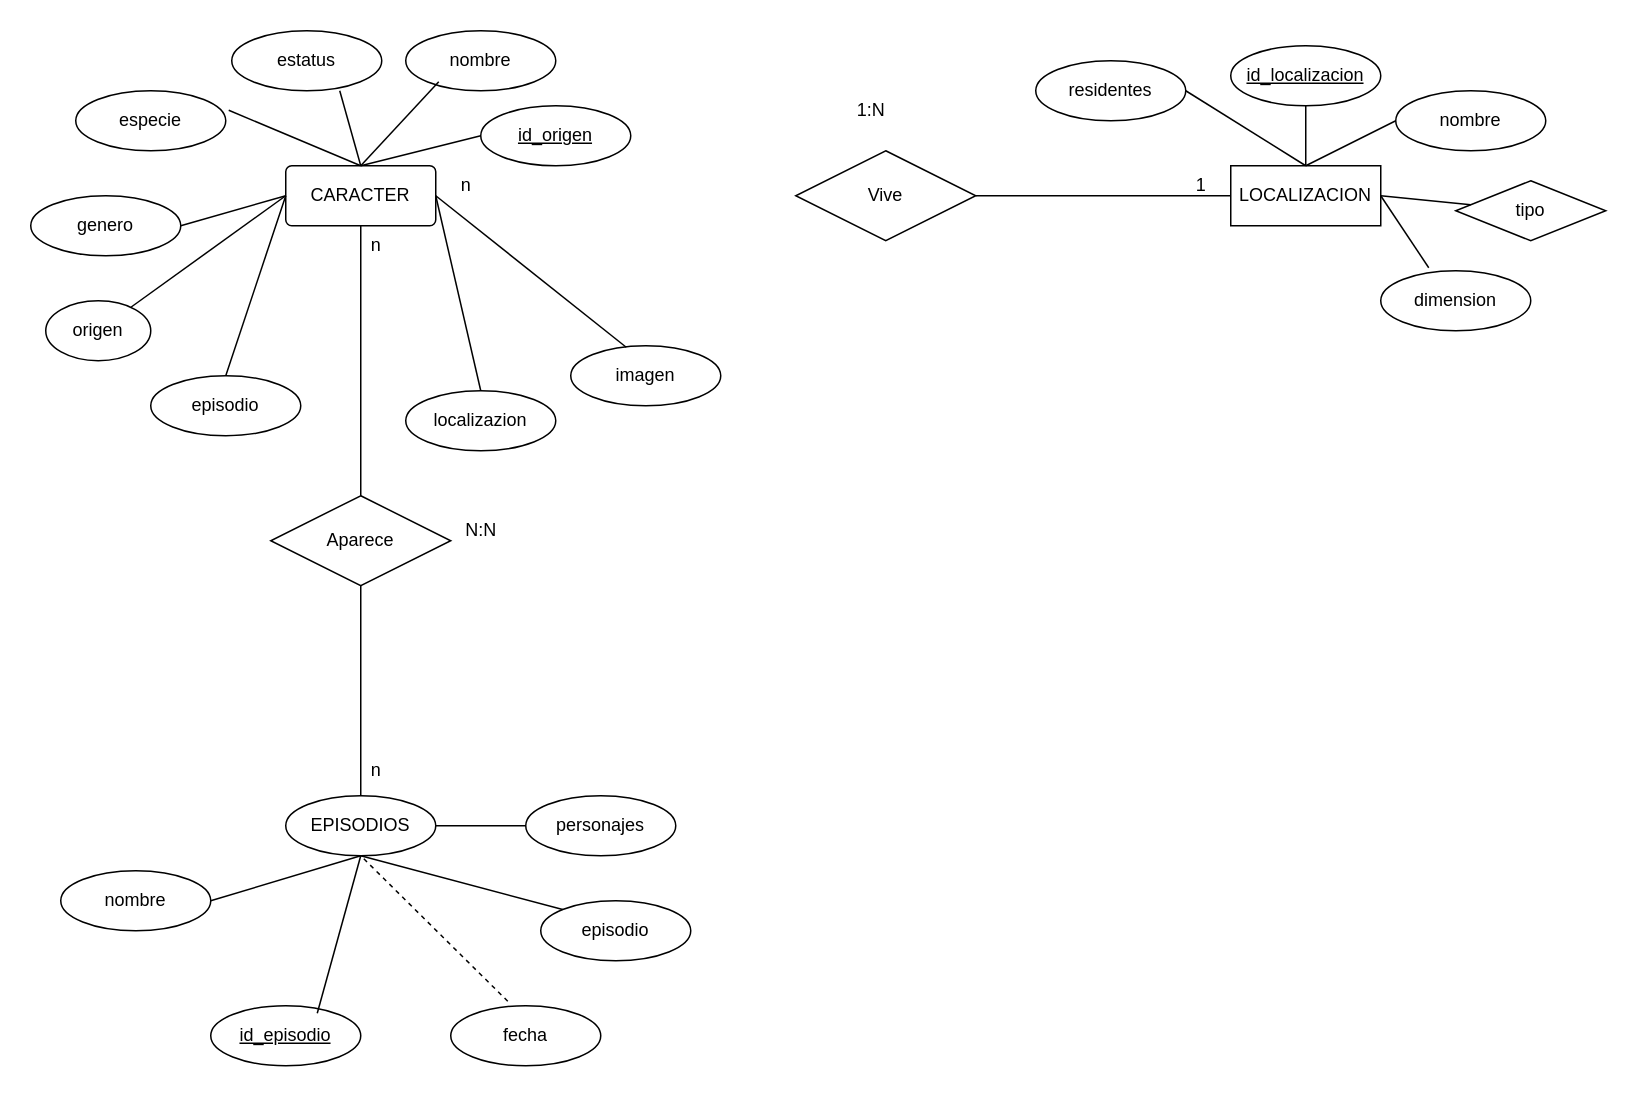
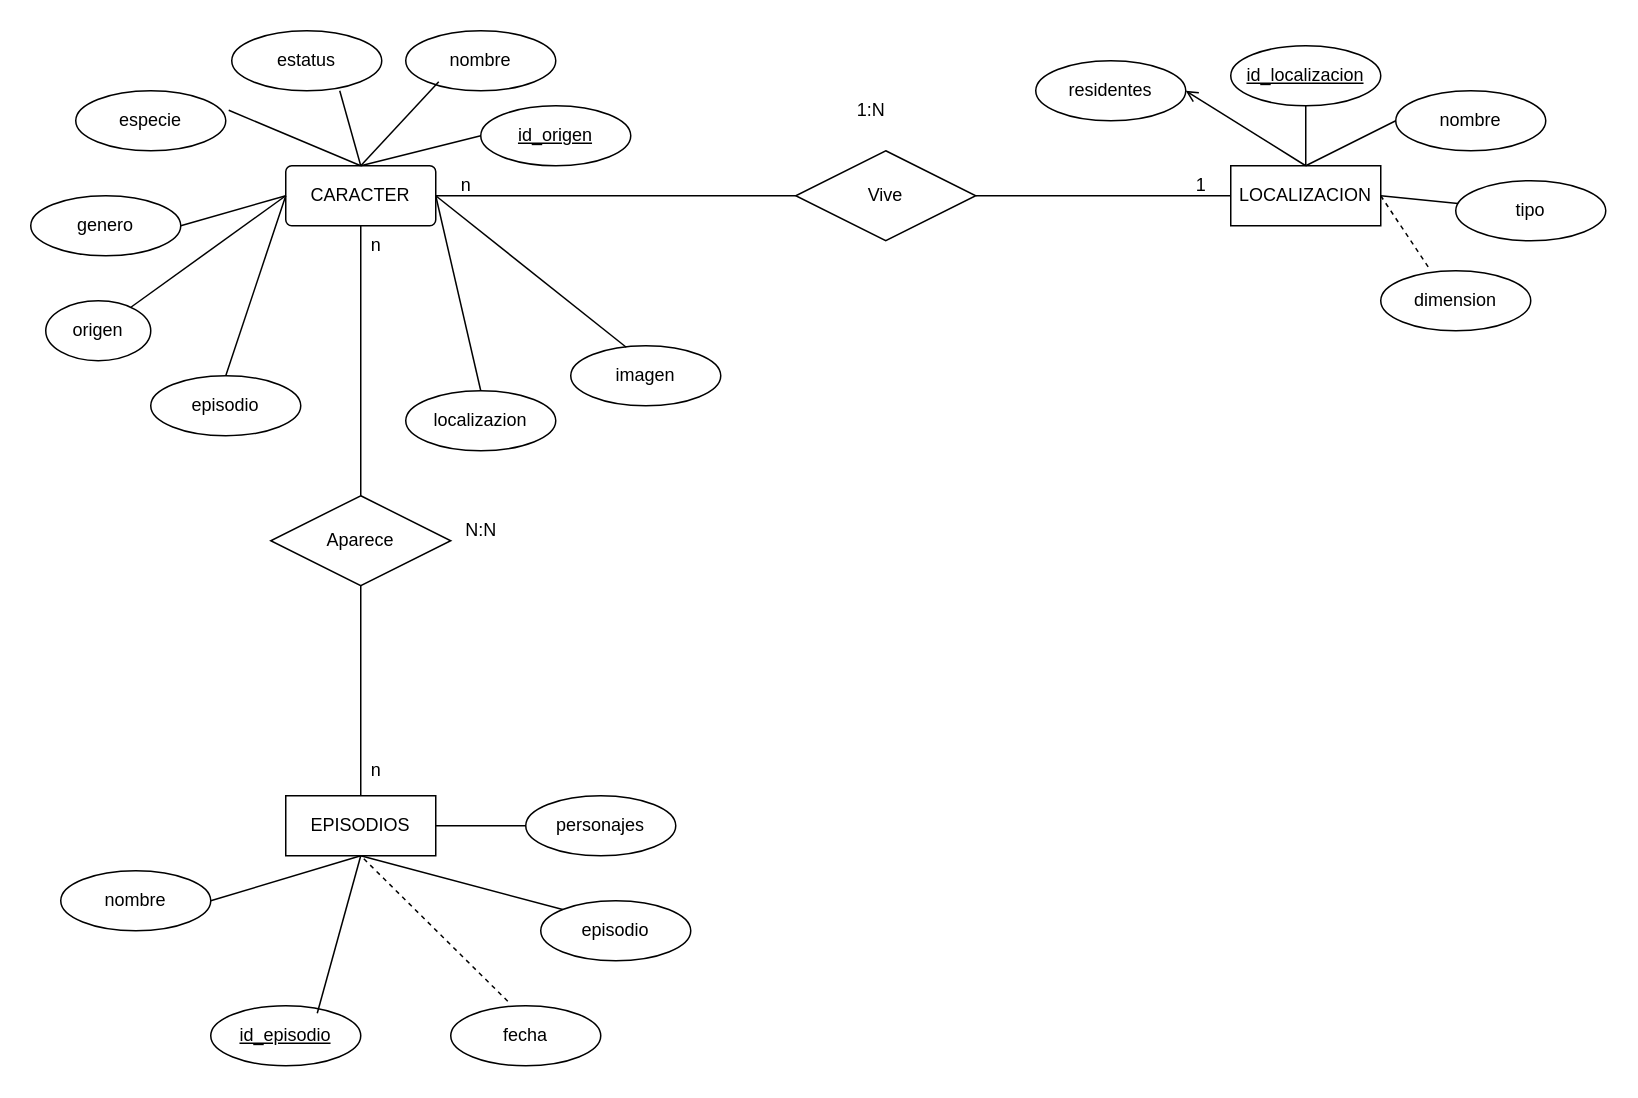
edge "residentes" -- "LOCALIZACION": arrowhead none -> open
edge "CARACTER" -- "Vive": added
node "tipo": shape diamond -> ellipse
edge "LOCALIZACION" -- "dimension": style solid -> dashed
node "EPISODIOS": shape ellipse -> rectangle
